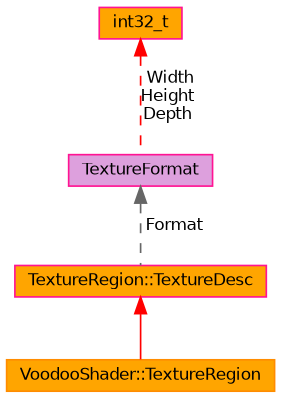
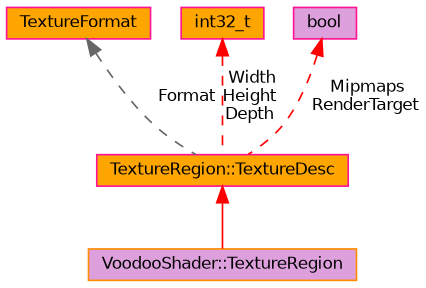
node "bool": added
edge "TextureFormat" -> "int32_t": now "TextureRegion::TextureDesc" -> "int32_t"
node "TextureFormat": fillcolor plum -> orange
node "VoodooShader::TextureRegion": fillcolor orange -> plum
